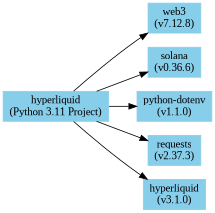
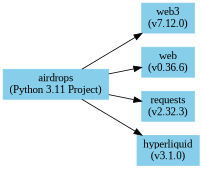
node "web3 (v7.12.8)": label "web3 (v7.12.8)" -> "web3 (v7.12.0)"
node "solana (v0.36.6)": label "solana (v0.36.6)" -> "web (v0.36.6)"
node "hyperliquid (Python 3.11 Project)": label "hyperliquid (Python 3.11 Project)" -> "airdrops (Python 3.11 Project)"
node "python-dotenv (v1.1.0)": removed
node "requests (v2.37.3)": label "requests (v2.37.3)" -> "requests (v2.32.3)"
